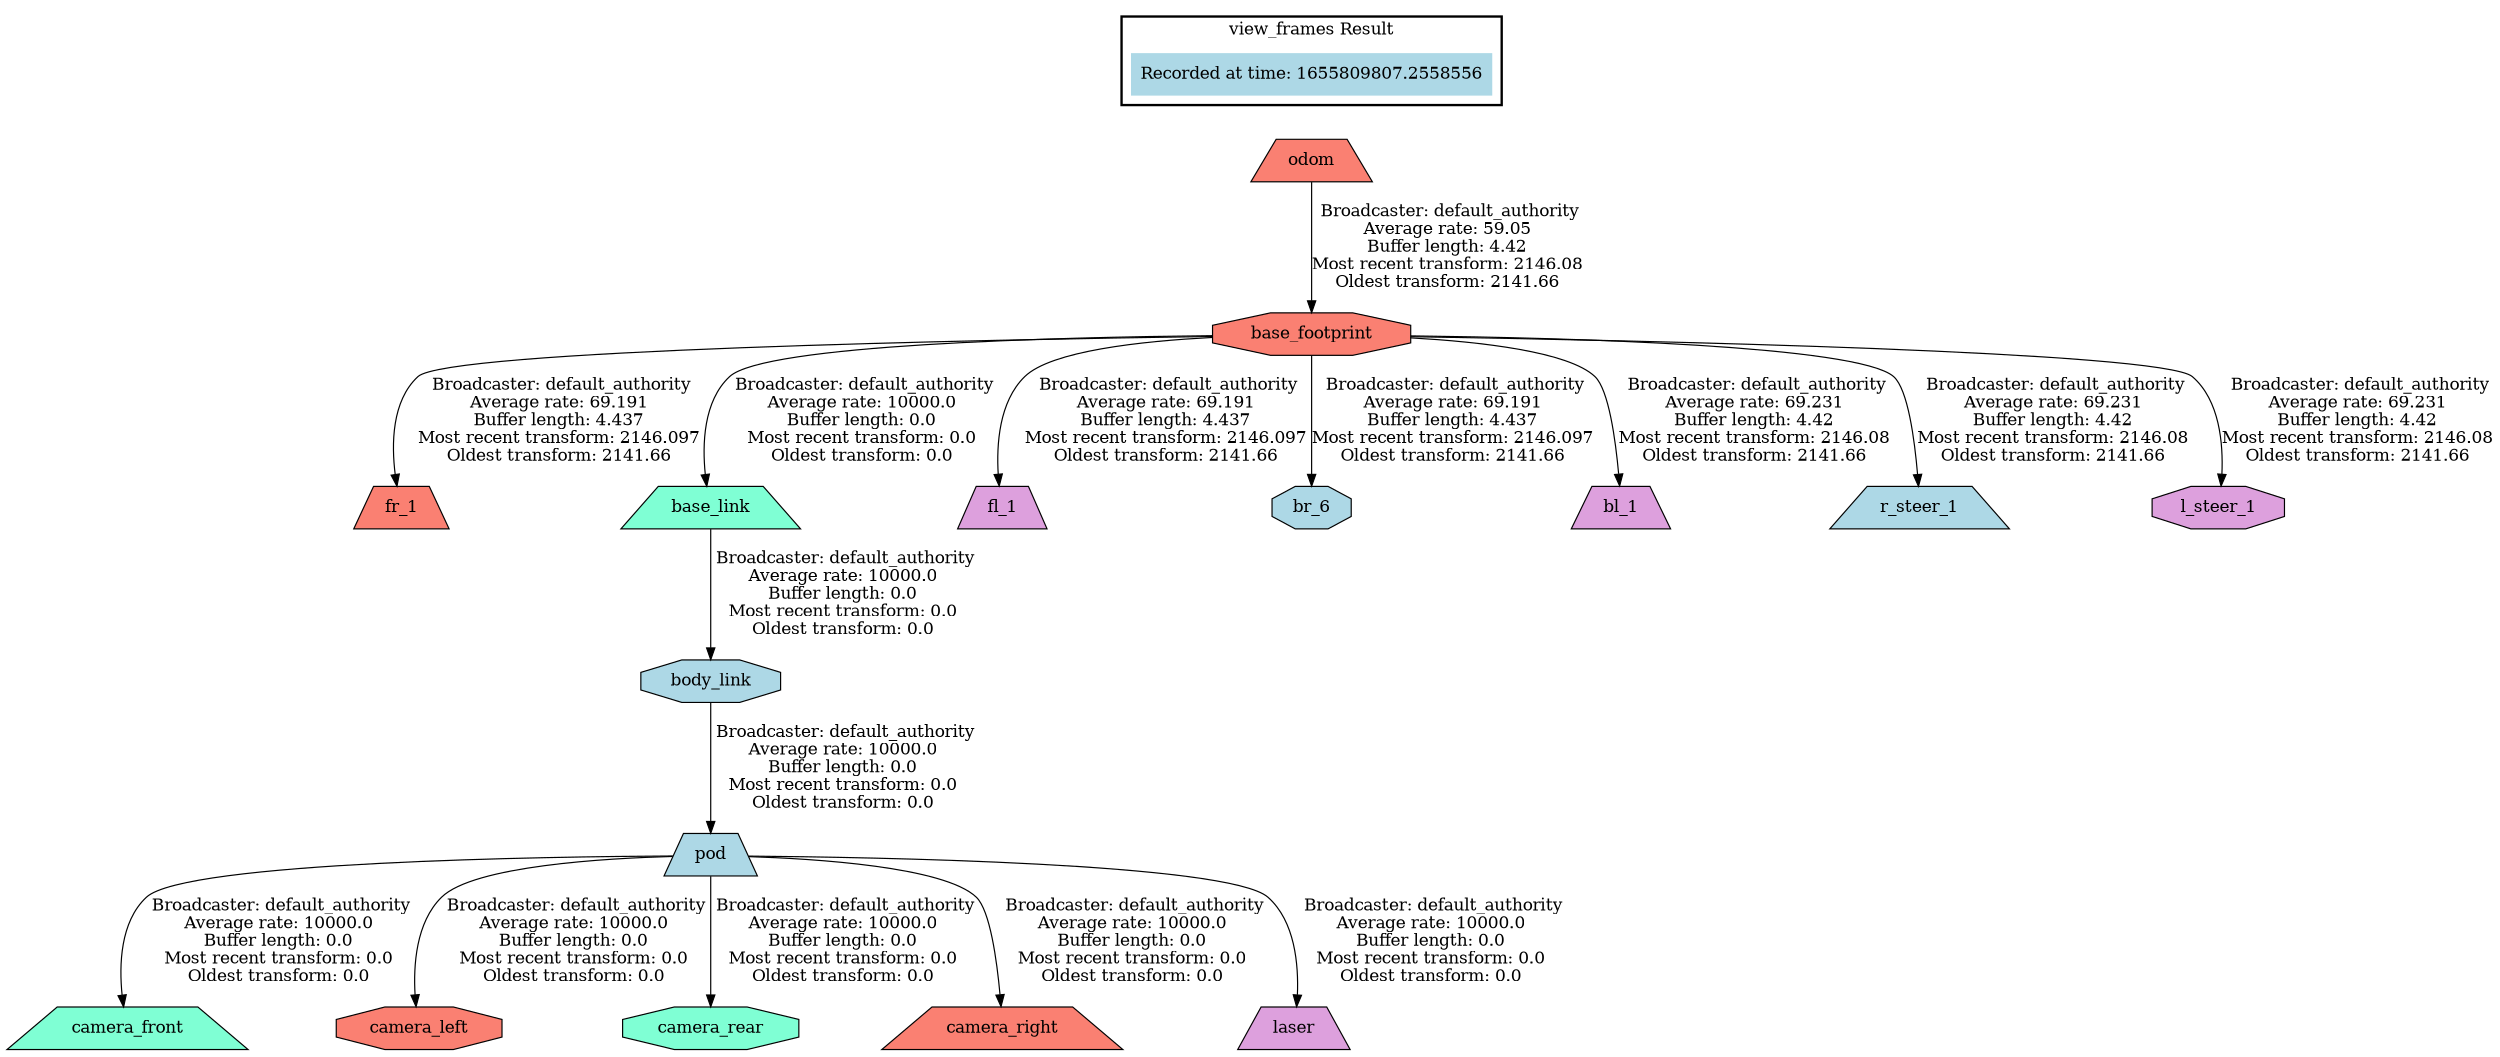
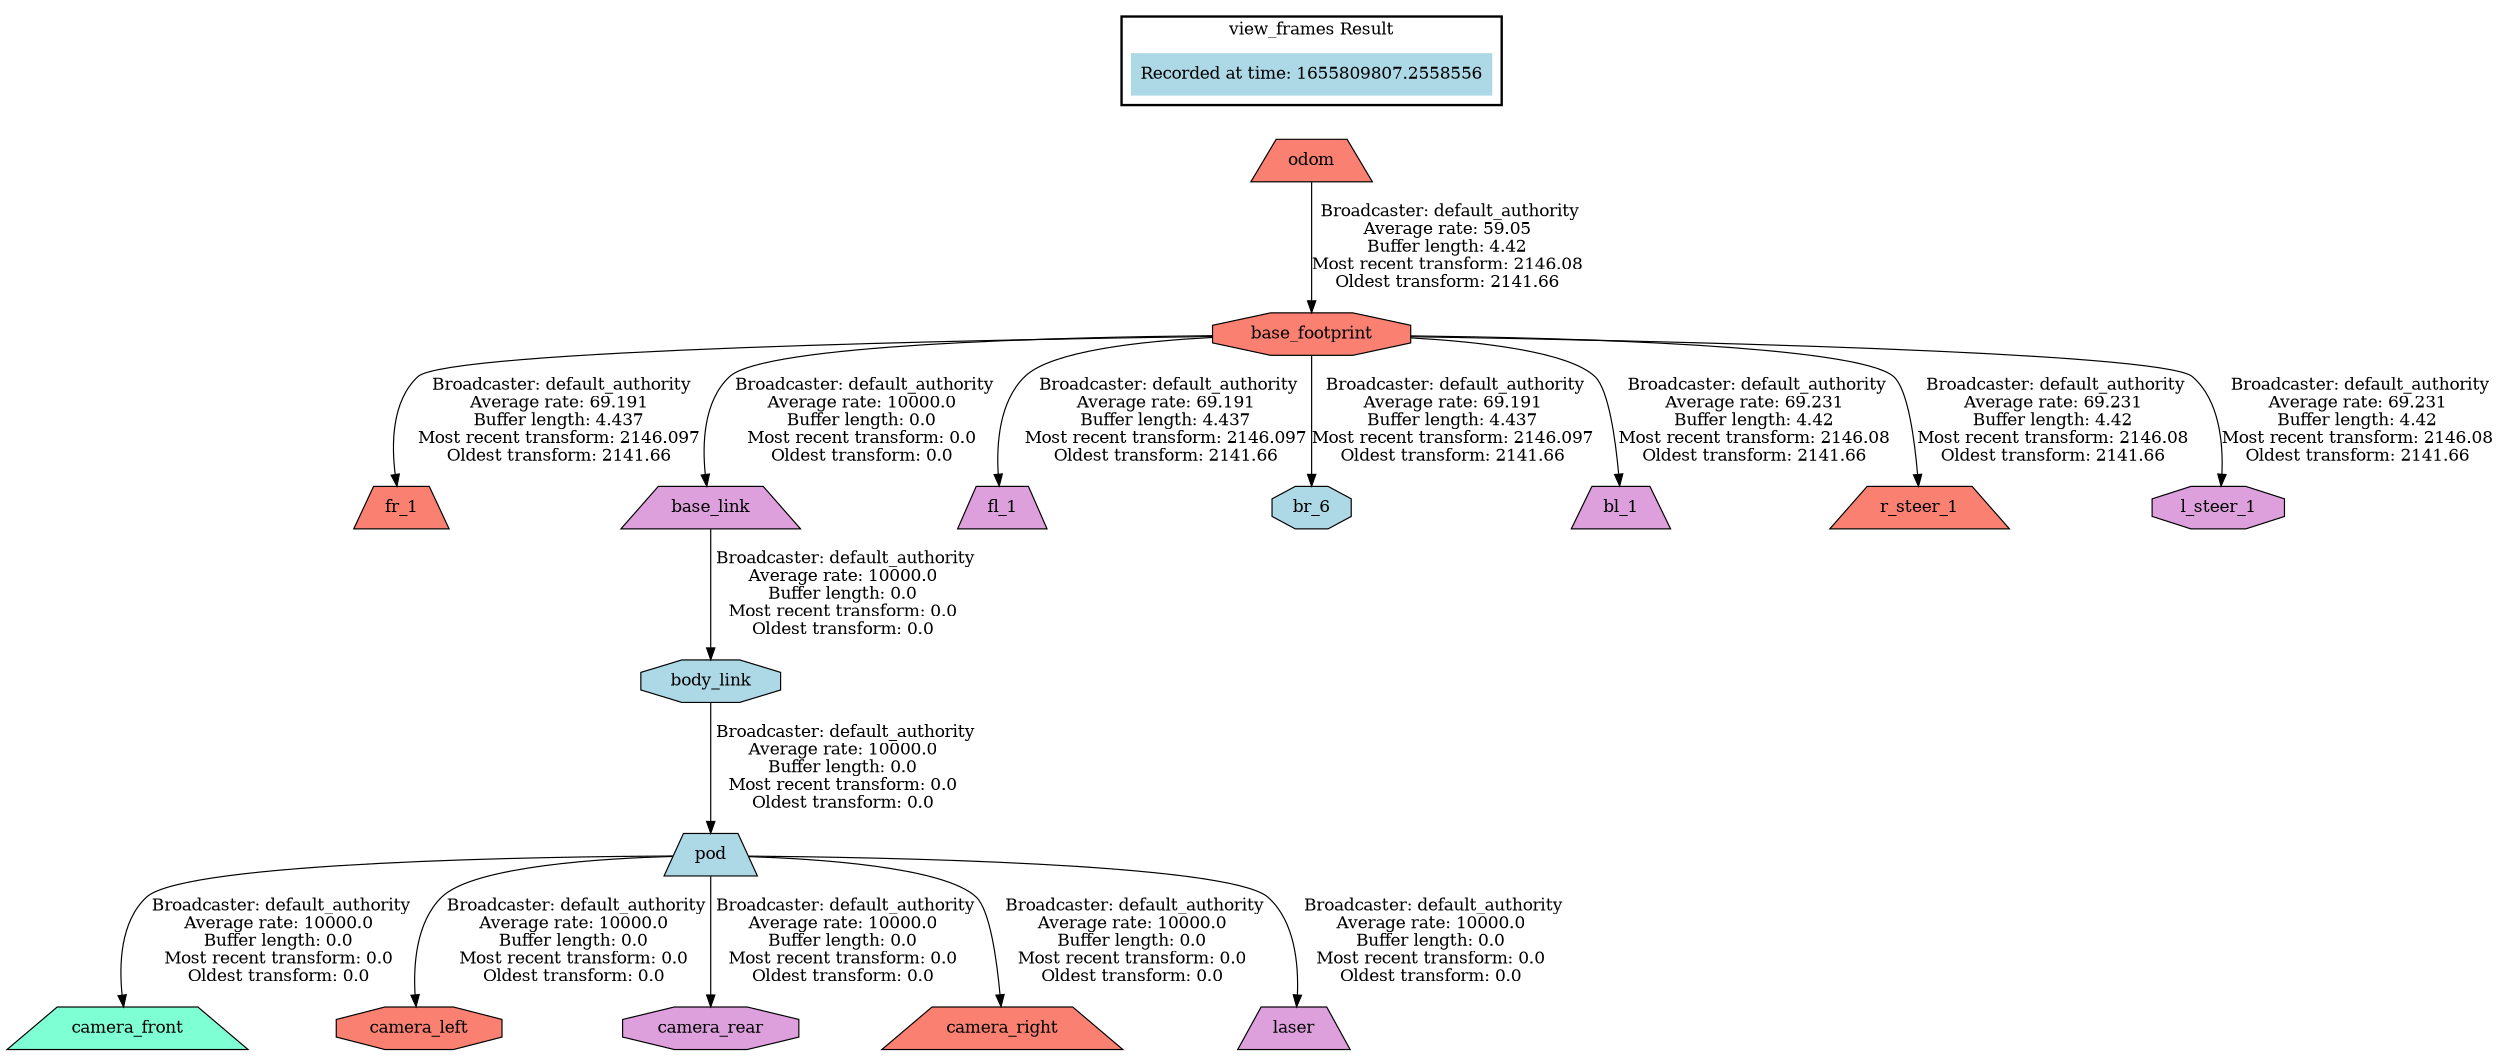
node "base_link": fillcolor aquamarine -> plum
node "r_steer_1": fillcolor lightblue -> salmon
node "camera_rear": fillcolor aquamarine -> plum
